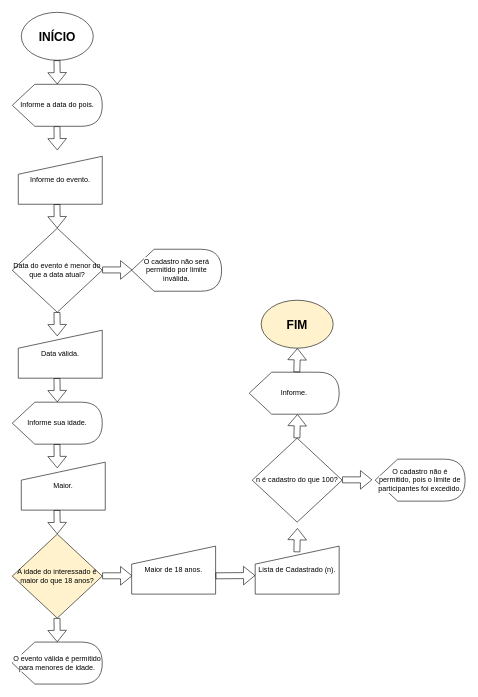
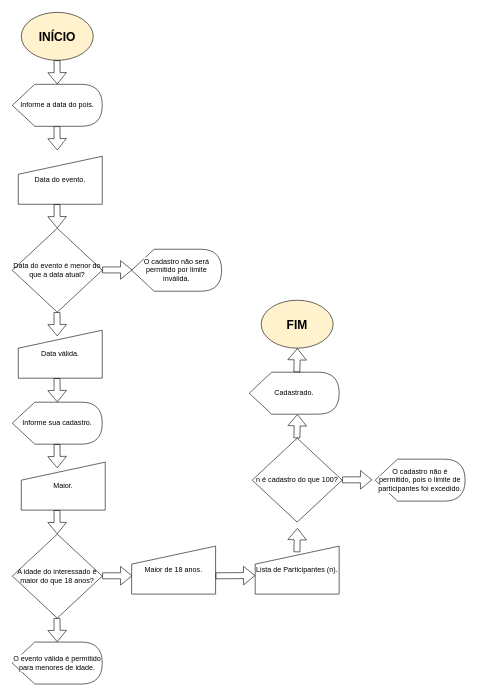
node "INÍCIO": fillcolor #ffffff -> #fff2cc
node "Informe do evento.": label "Informe do evento." -> "Data do evento."
node "Informe.": label "Informe." -> "Cadastrado."
node "Informe sua idade.": label "Informe sua idade." -> "Informe sua cadastro."
node "Lista de Cadastrado (n).": label "Lista de Cadastrado (n)." -> "Lista de Participantes (n)."
node "A idade do interessado é maior do que 18 anos?": fillcolor #fff2cc -> #ffffff
